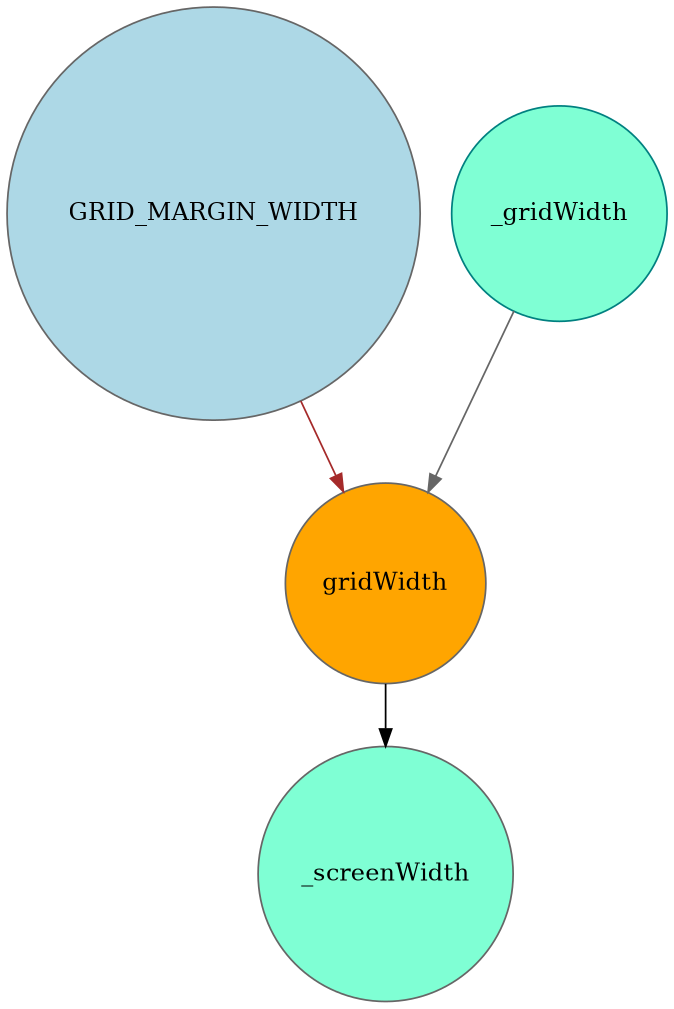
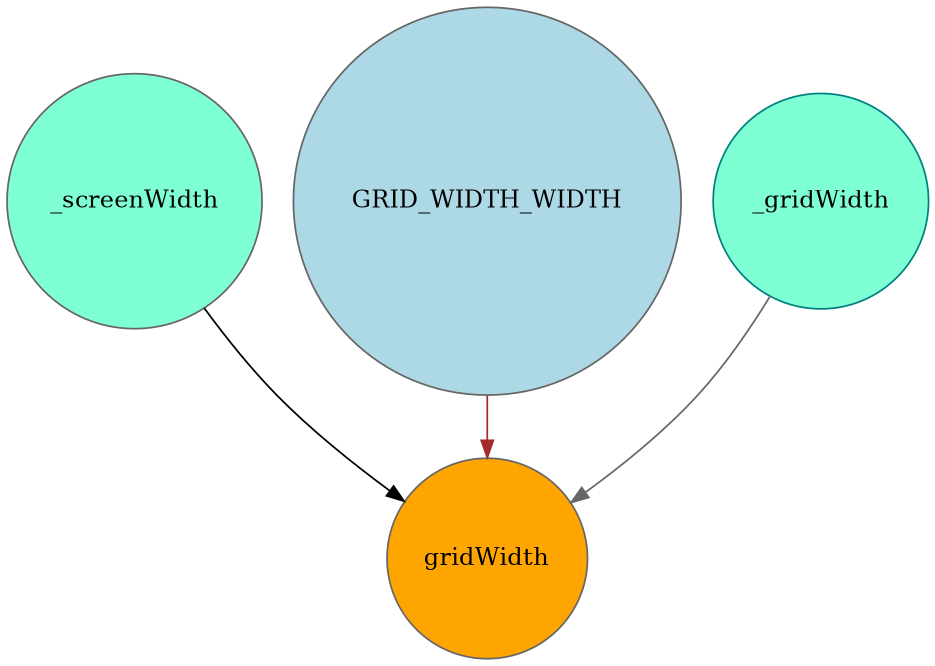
node "GRID_MARGIN_WIDTH": label "GRID_MARGIN_WIDTH" -> "GRID_WIDTH_WIDTH"
edge "gridWidth" -> "_screenWidth": reversed
